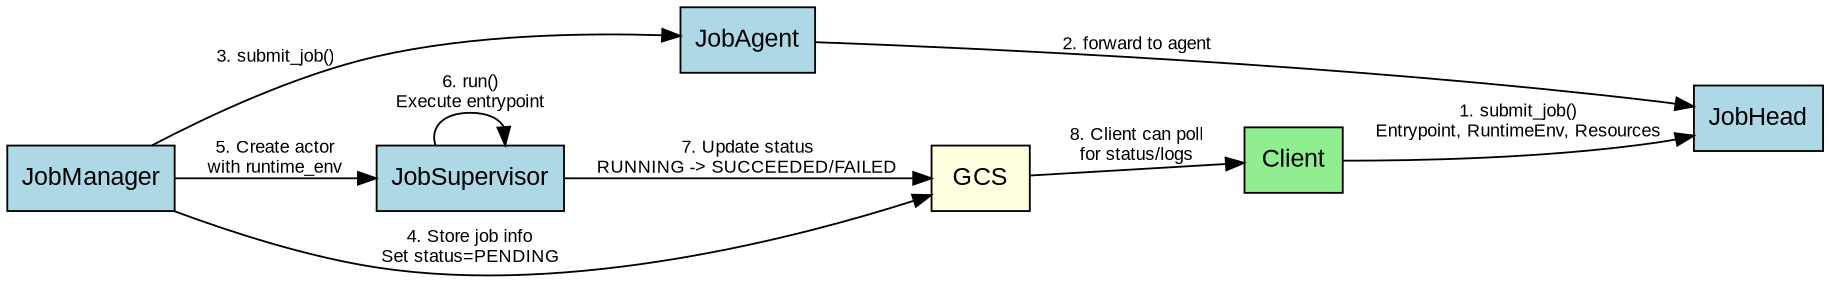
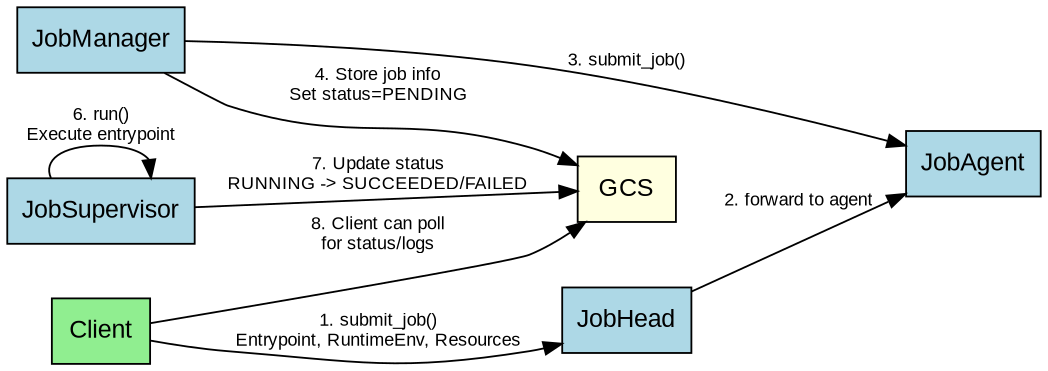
edge "JobAgent" -> "JobHead": reversed
edge "GCS" -> "Client": reversed
edge "JobManager" -> "JobSupervisor": removed, label "5. Create actor with runtime_env"
